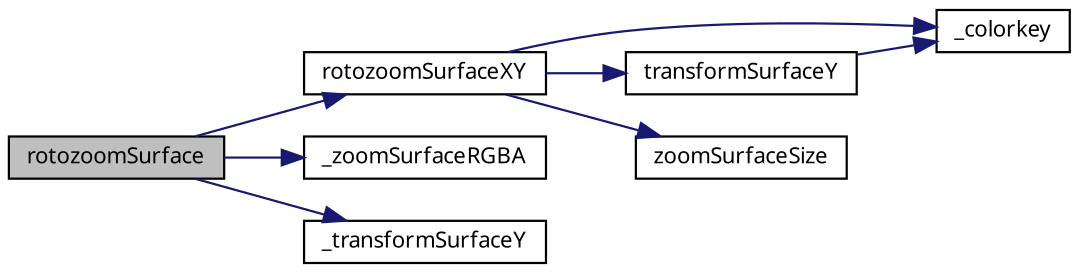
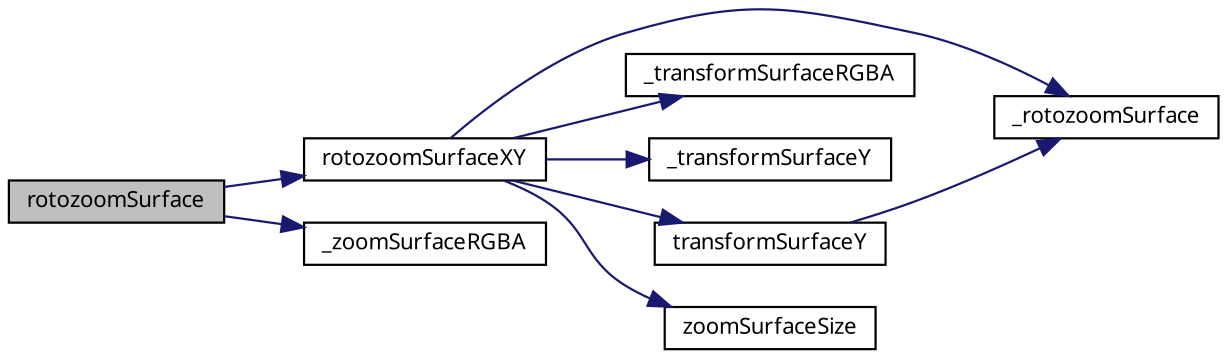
node "_colorkey": label "_colorkey" -> "_rotozoomSurface"
node "_transformSurfaceRGBA": added
edge "rotozoomSurface" -> "_transformSurfaceY": now "rotozoomSurfaceXY" -> "_transformSurfaceY"
